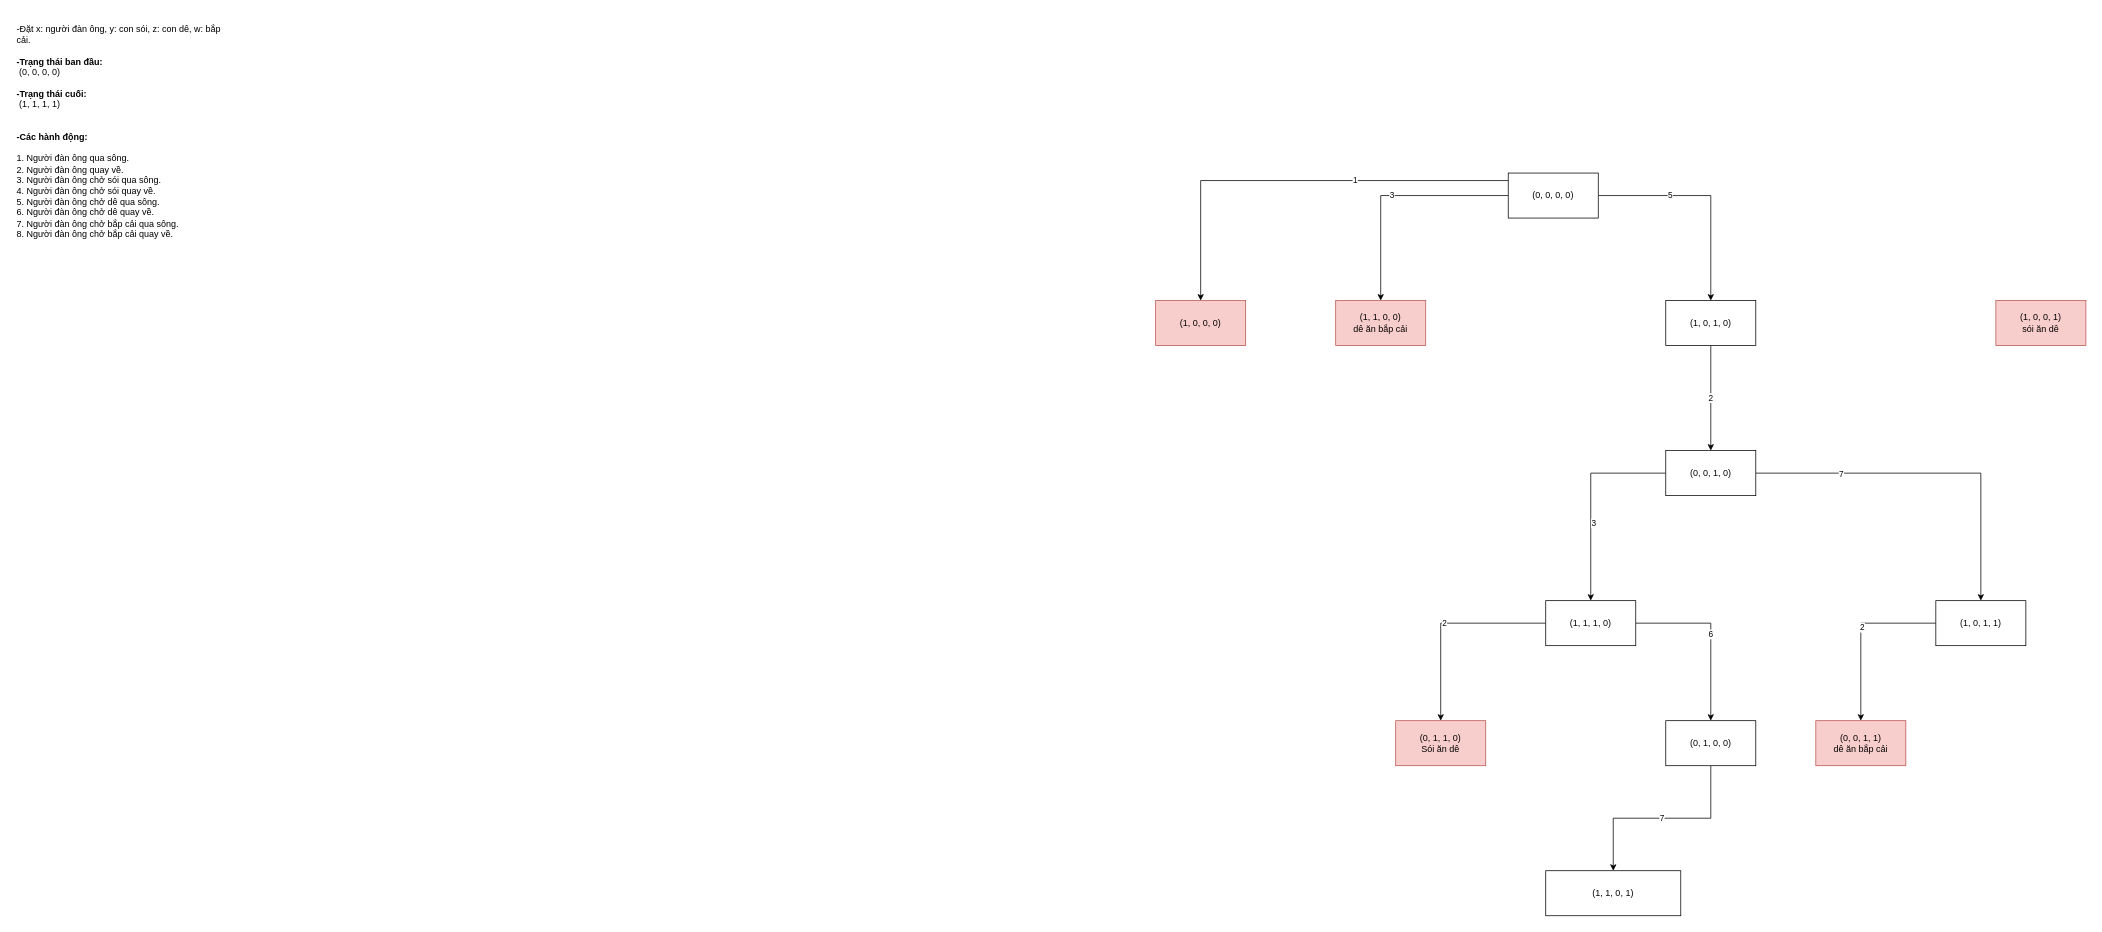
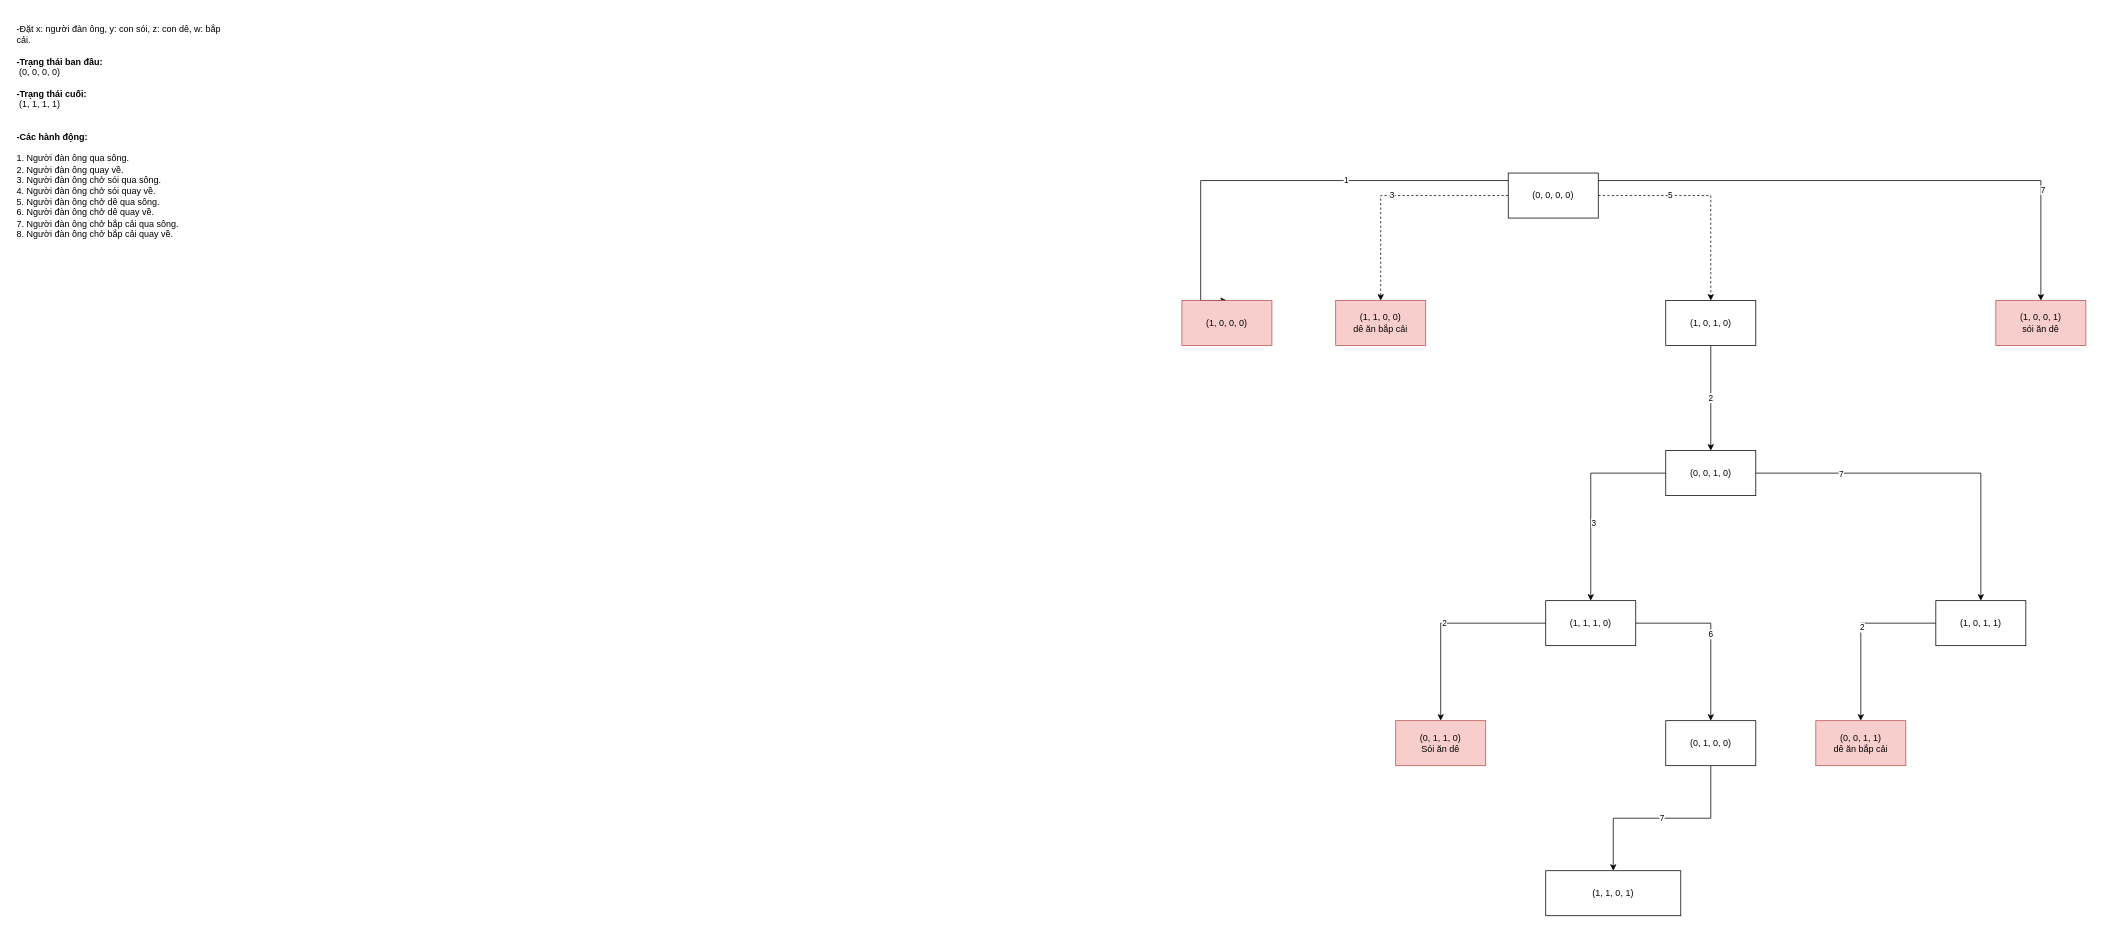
edge "(0, 0, 0, 0)" -> "(1, 0, 0, 1) sói ăn dê": added, label "7"
edge "(0, 0, 0, 0)" -> "(1, 1, 0, 0) dê ăn bắp cải": style solid -> dashed
edge "(0, 0, 0, 0)" -> "(1, 0, 1, 0)": style solid -> dashed
node "(1, 0, 0, 0)": moved (1200, 323) -> (1227, 323)
